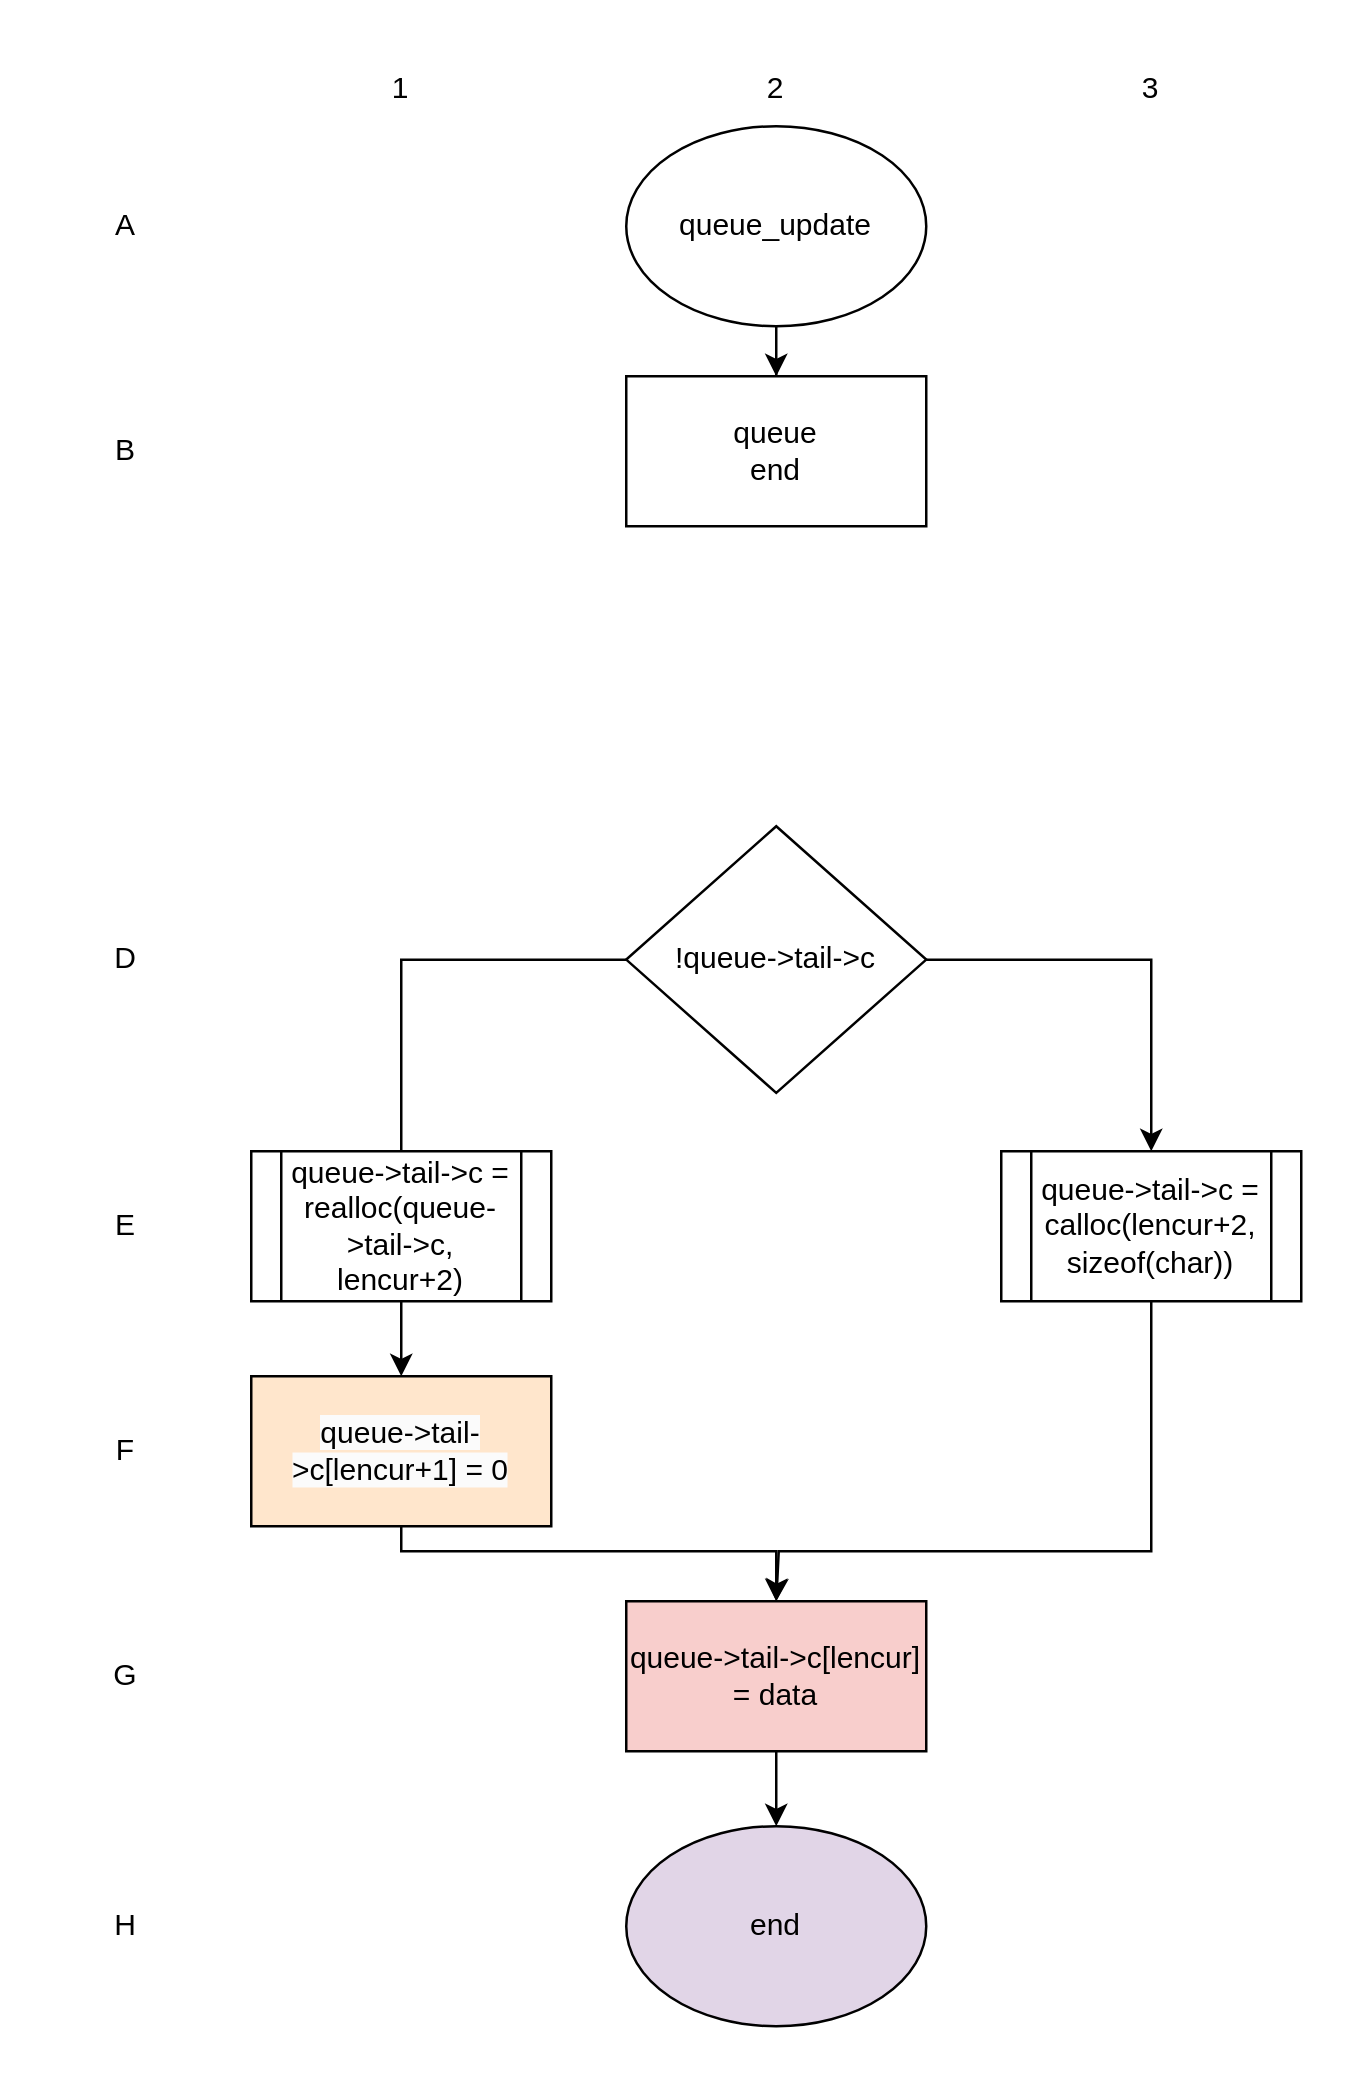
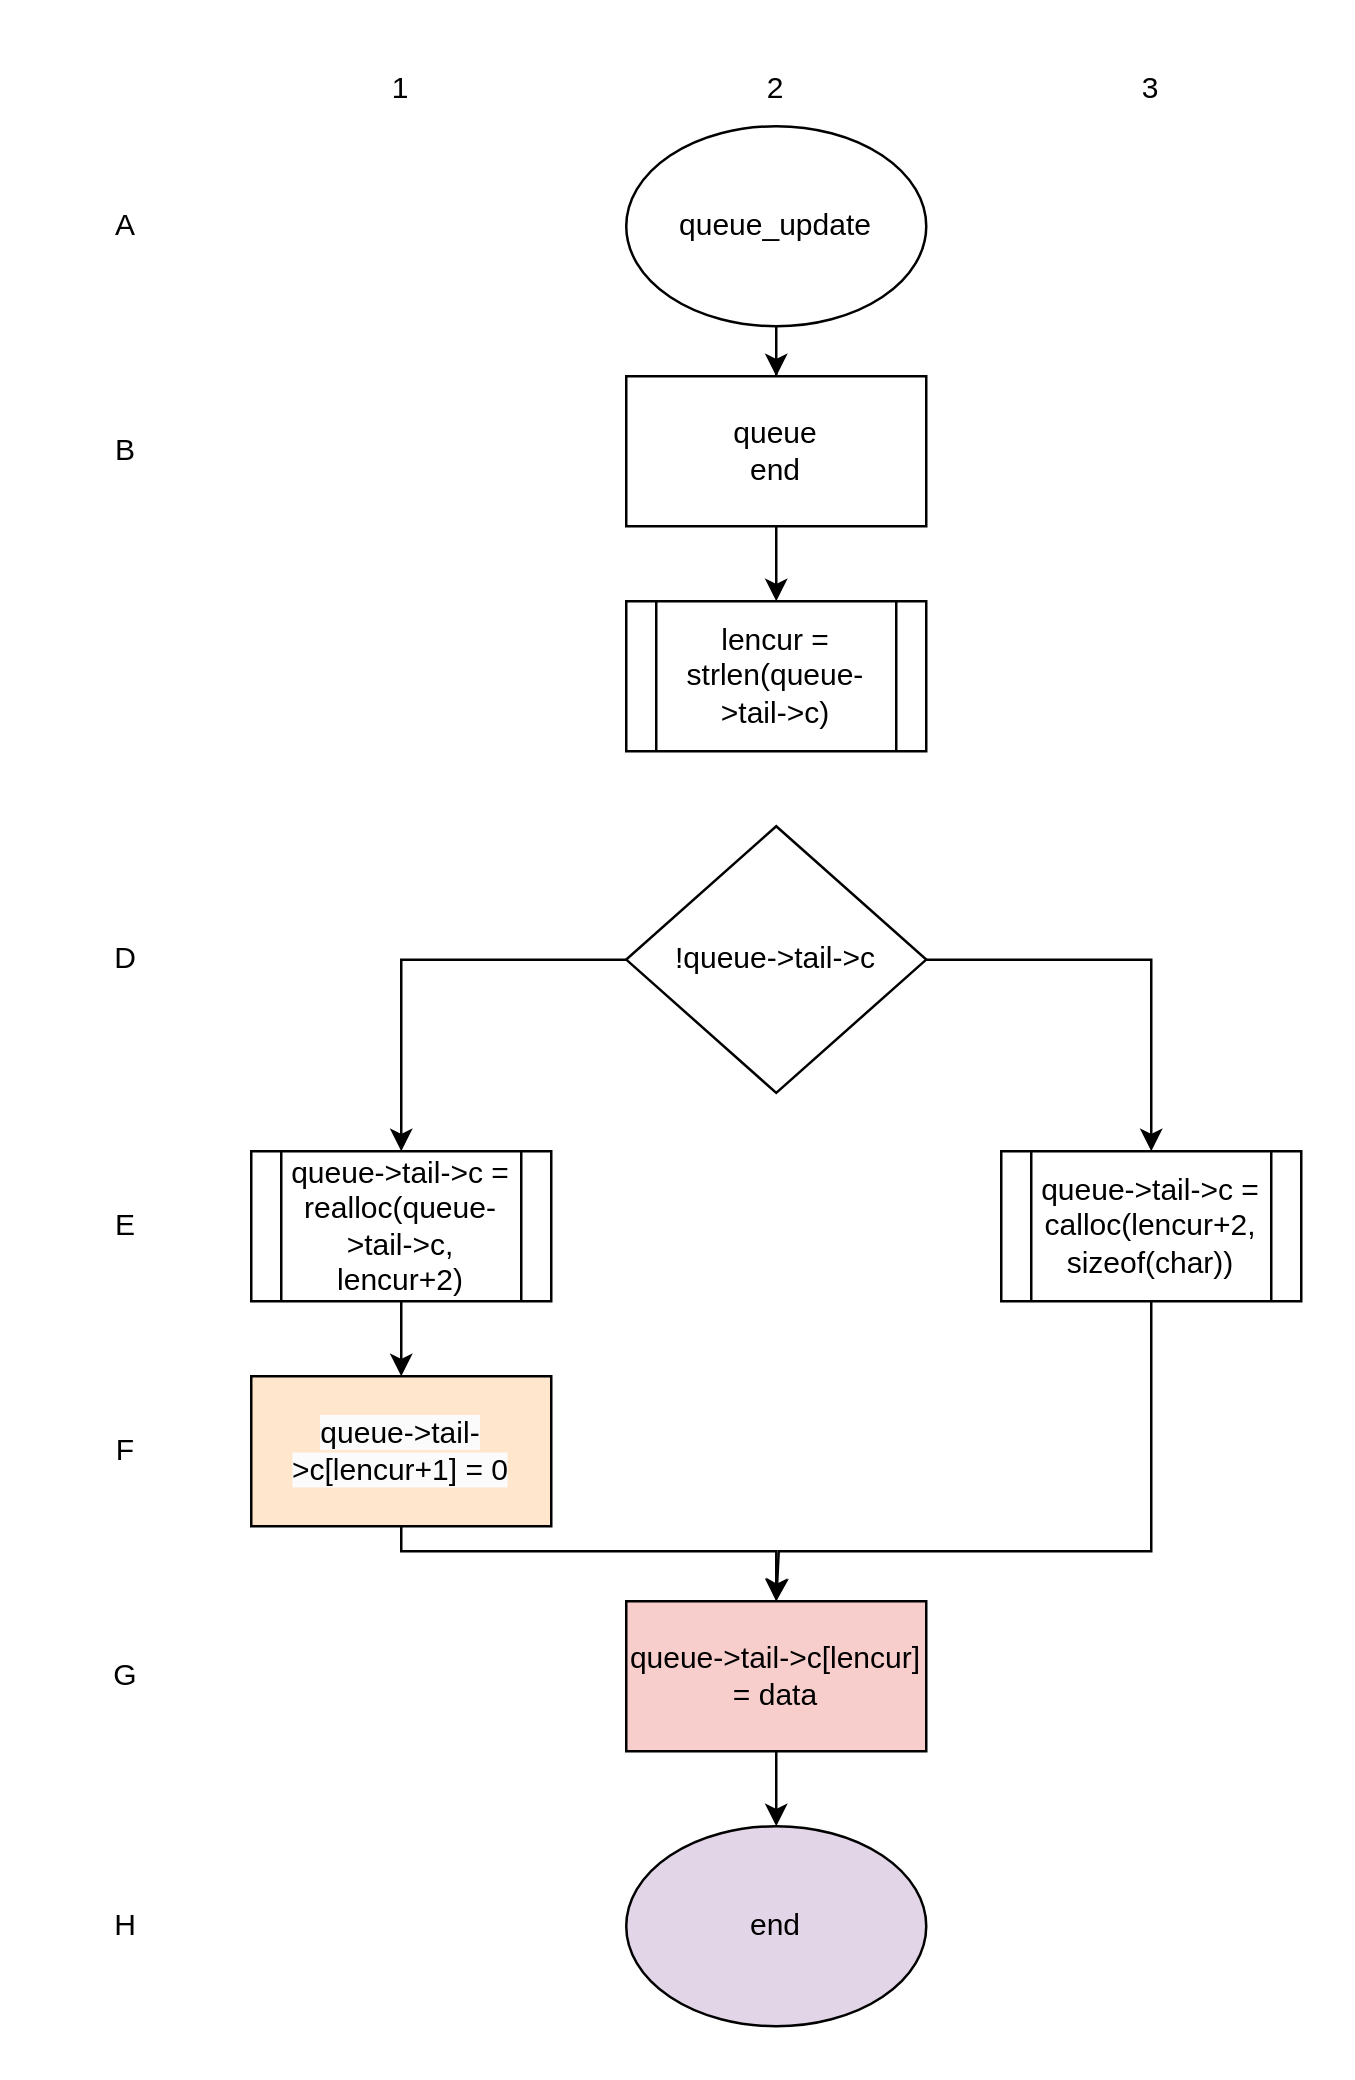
edge "queue end" -> "lencur = strlen(queue->tail->c)": added
node "lencur = strlen(queue->tail->c)": added
edge "!queue->tail->c" -- "queue->tail->c = realloc(queue->tail->c, lencur+2)": arrowhead none -> classic
